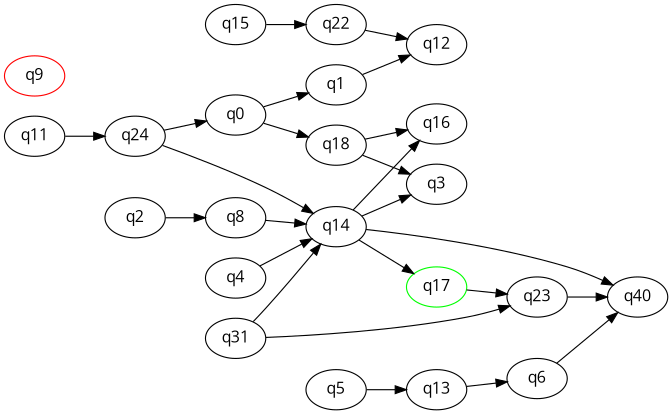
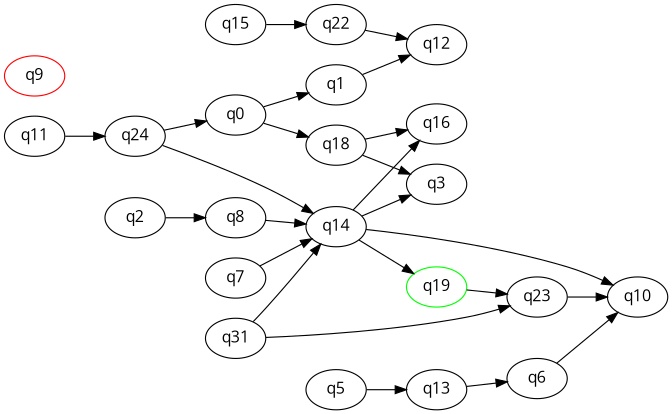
node "q4": label "q4" -> "q7"
node "q17": label "q17" -> "q19"
node "q40": label "q40" -> "q10"
